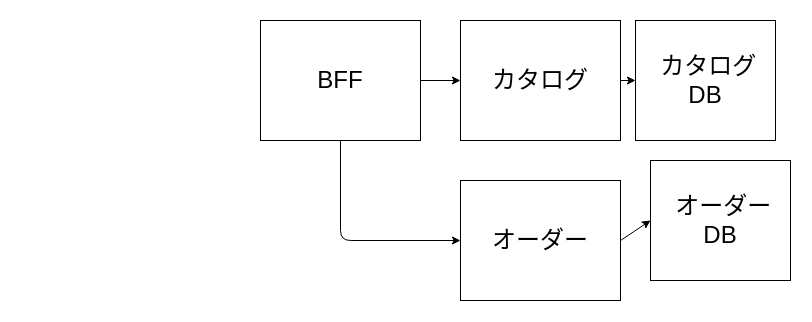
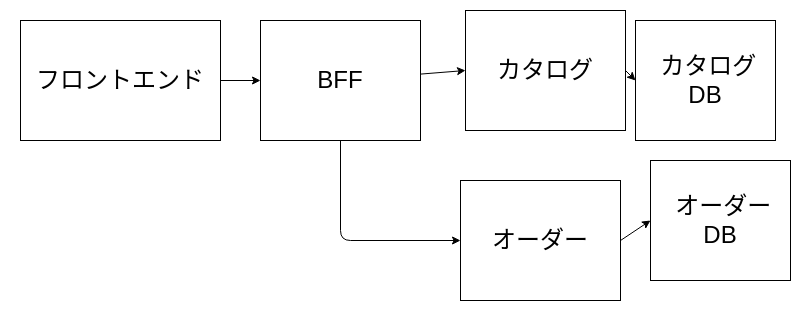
node "フロントエンド": added
edge "フロントエンド" -> "BFF": added
node "カタログ": moved (541, 81) -> (546, 71)
